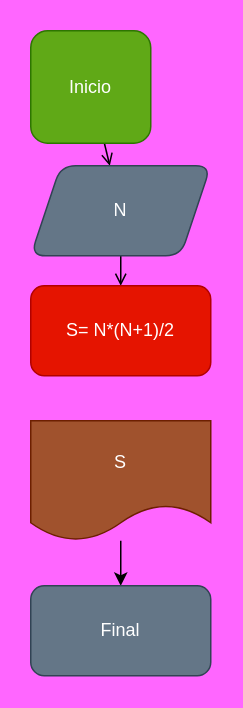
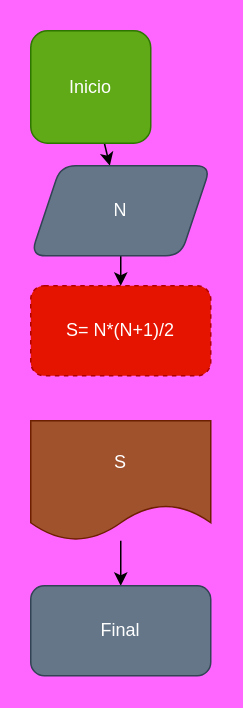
edge "Inicio" -> "N": arrowhead open -> classic
edge "N" -> "S= N*(N+1)/2": arrowhead open -> classic
node "S= N*(N+1)/2": style solid -> dashed
